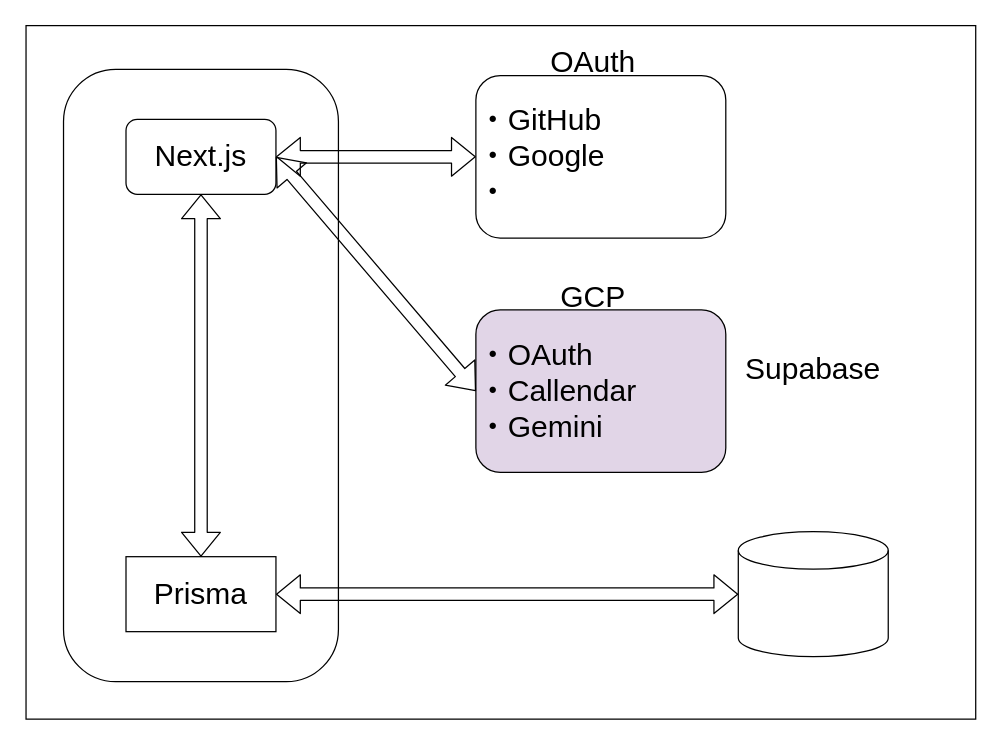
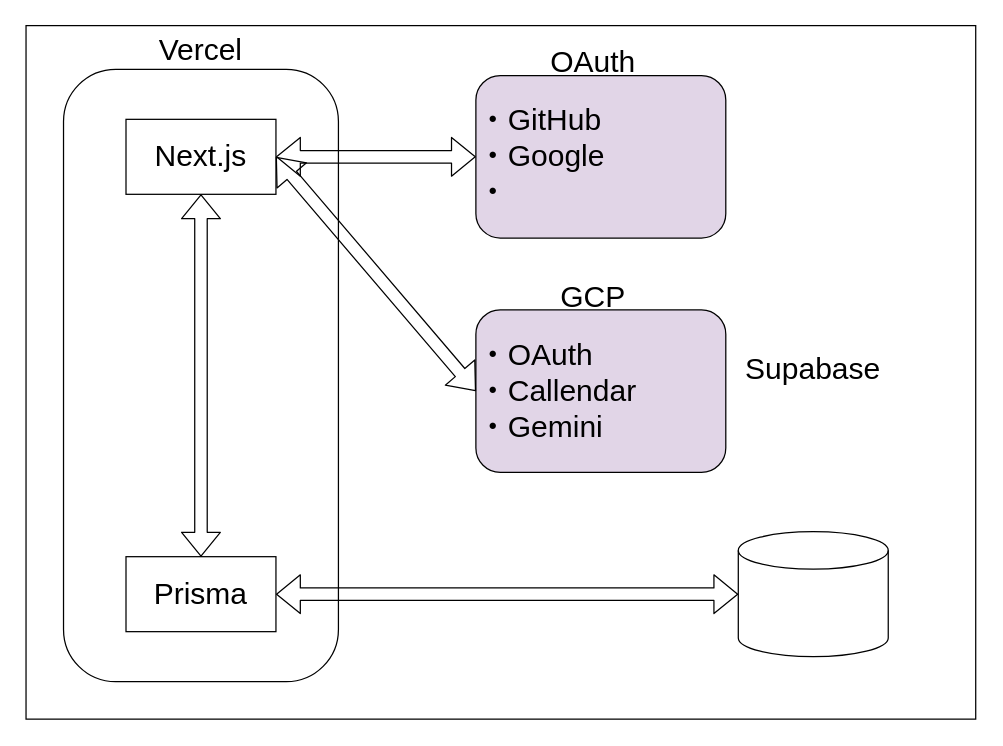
node "Vercel": added
node "Next.js": shape rounded rectangle -> rectangle
node "・GitHub ・Google ・": fillcolor #ffffff -> #e1d5e7
